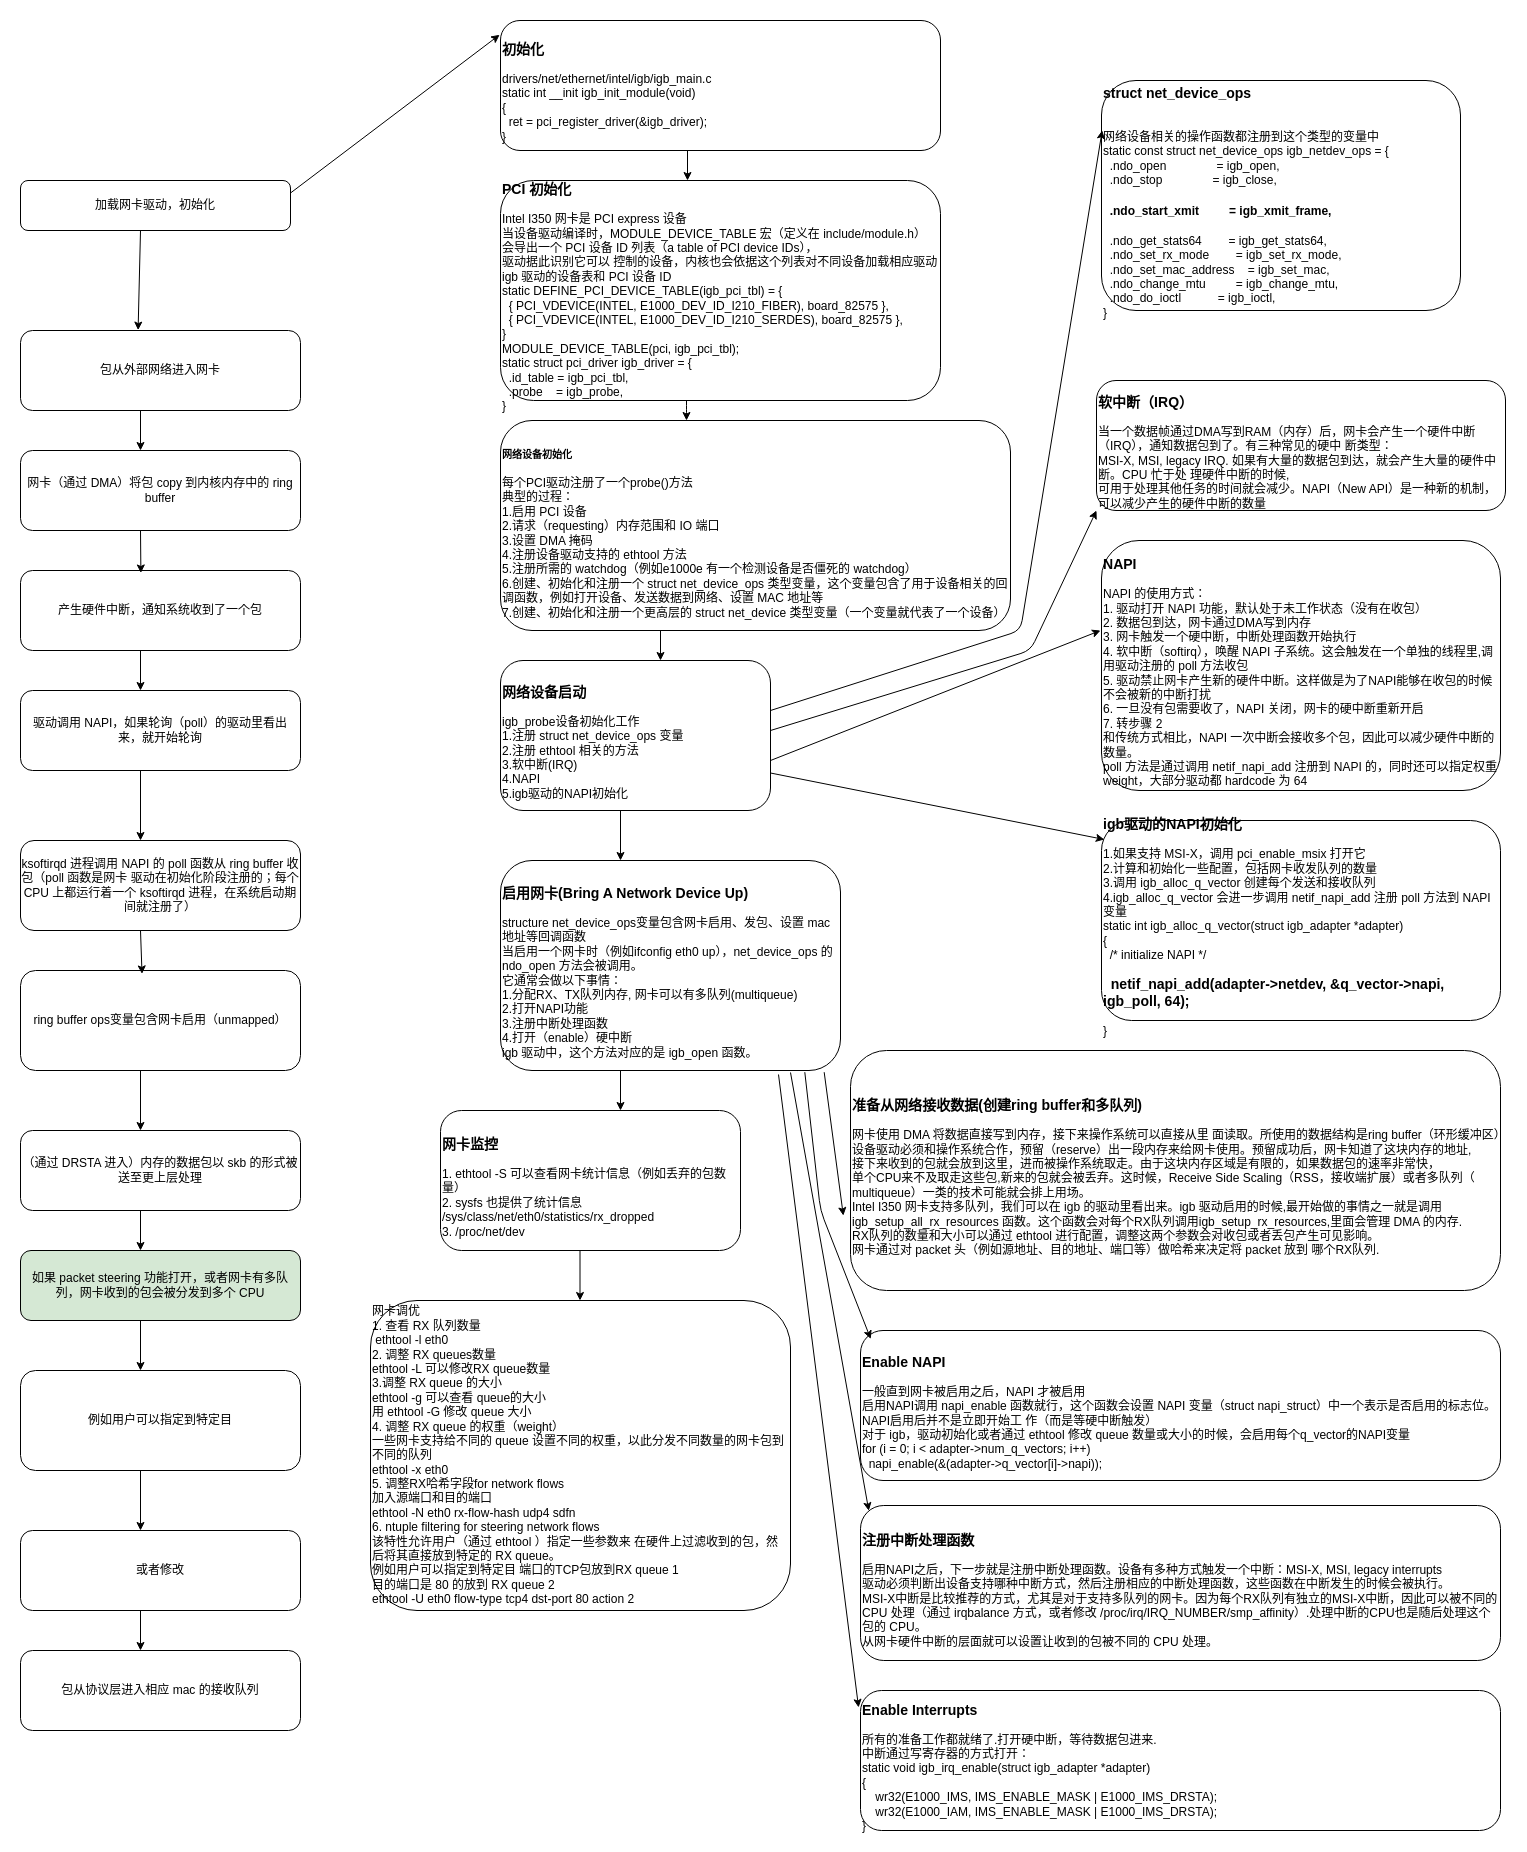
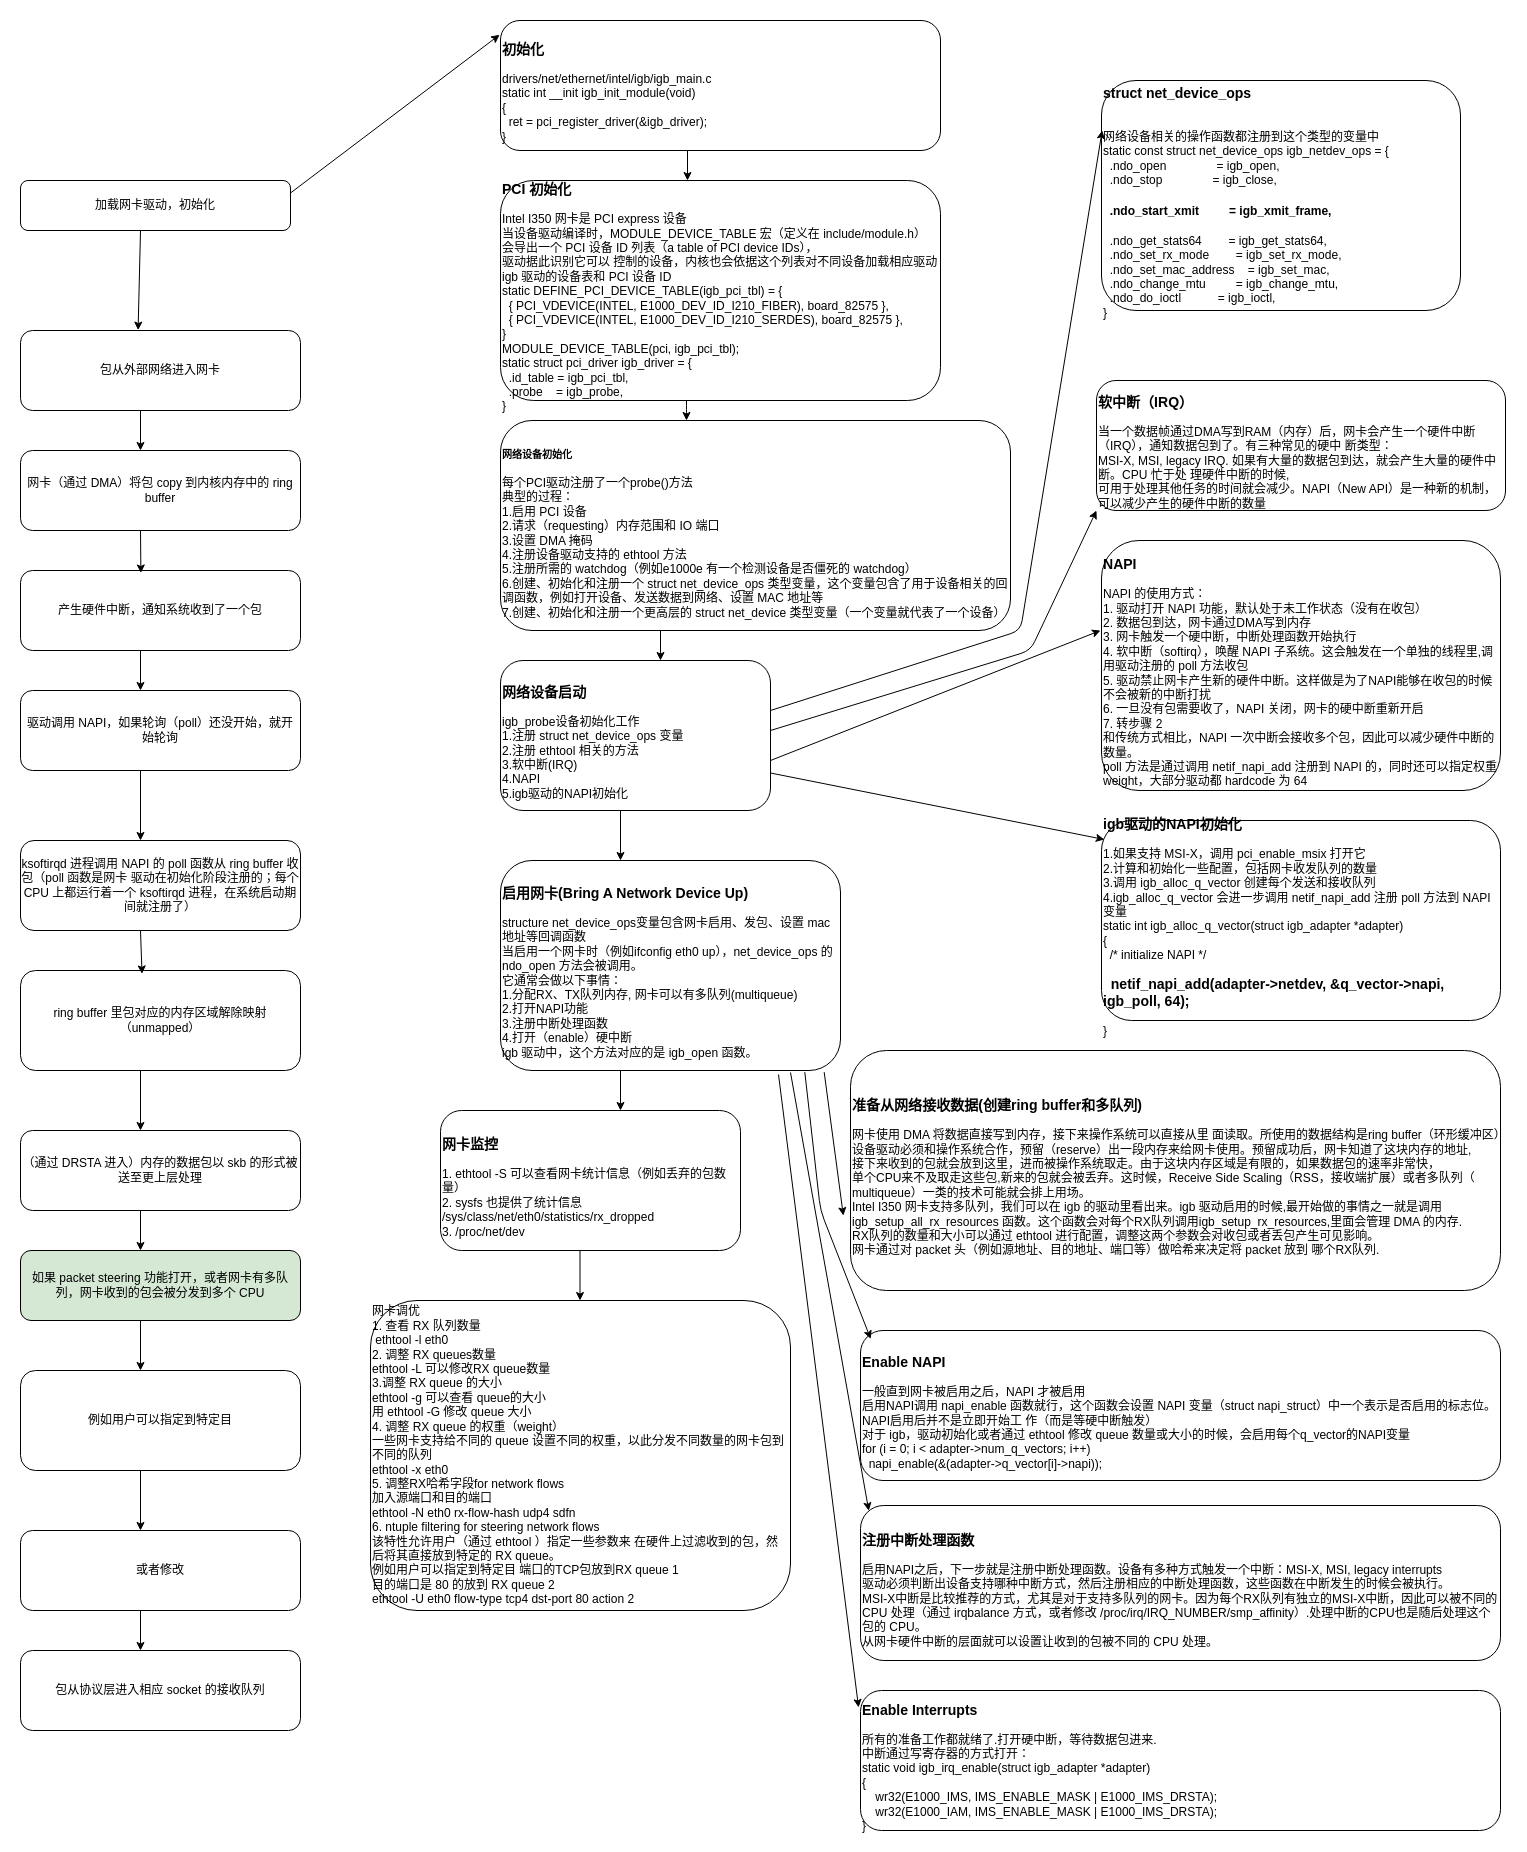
node "驱动调用 NAPI，如果轮询（poll）的驱动里看出来，就开始轮询": label "驱动调用 NAPI，如果轮询（poll）的驱动里看出来，就开始轮询" -> "驱动调用 NAPI，如果轮询（poll）还没开始，就开始轮询"
node "ring buffer ops变量包含网卡启用（unmapped）": label "ring buffer ops变量包含网卡启用（unmapped）" -> "ring buffer 里包对应的内存区域解除映射（unmapped）"
node "包从协议层进入相应 mac 的接收队列": label "包从协议层进入相应 mac 的接收队列" -> "包从协议层进入相应 socket 的接收队列"
